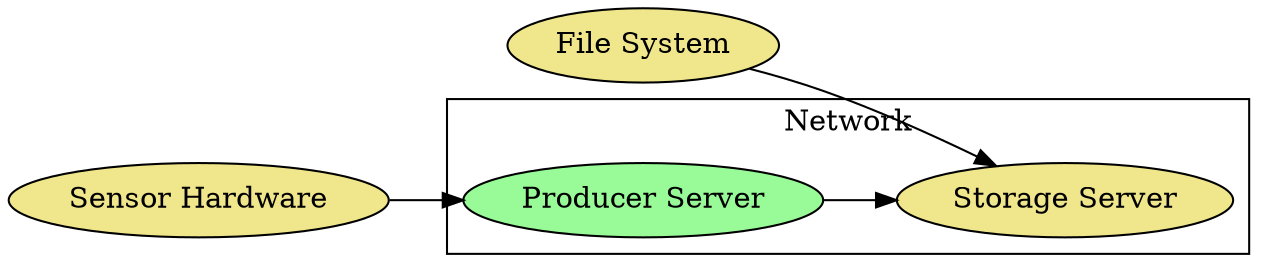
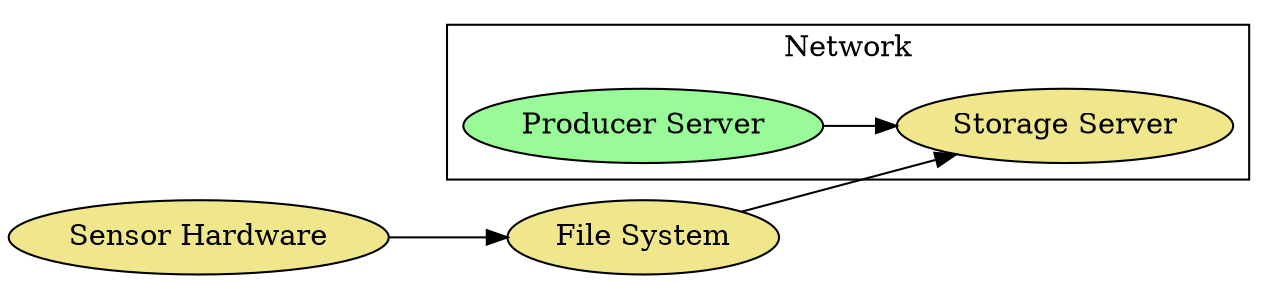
edge "Sensor Hardware" -> "Producer Server": now "Sensor Hardware" -> "File System"
